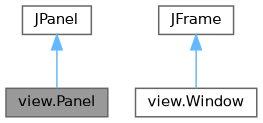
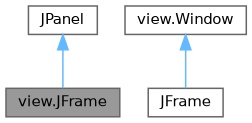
edge "view.Window" -> "JFrame": reversed
node "view.Panel": label "view.Panel" -> "view.JFrame"
